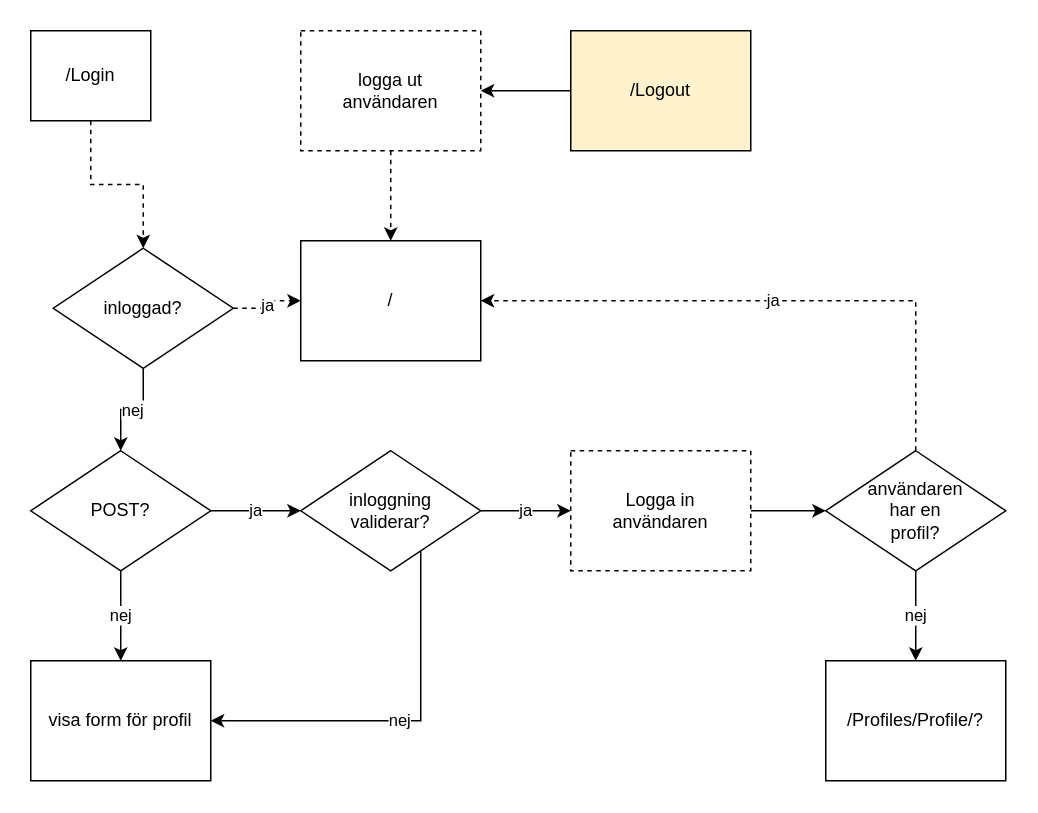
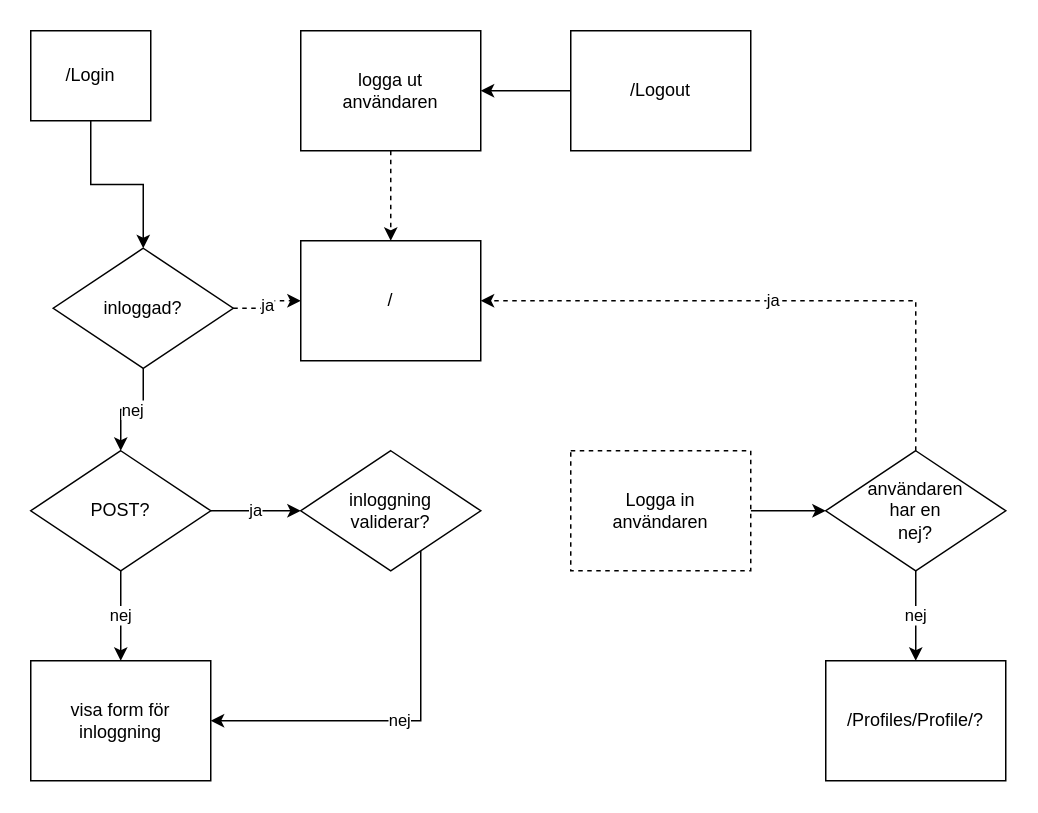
node "logga ut användaren": style dashed -> solid
node "/Logout": fillcolor #fff2cc -> #ffffff
edge "/Login" -> "inloggad?": style dashed -> solid
edge "inloggning validerar?" -> "Logga in användaren": removed, label "ja"
node "användaren har en profil?": label "användaren har en profil?" -> "användaren har en nej?"
node "visa form för profil": label "visa form för profil" -> "visa form för inloggning"
